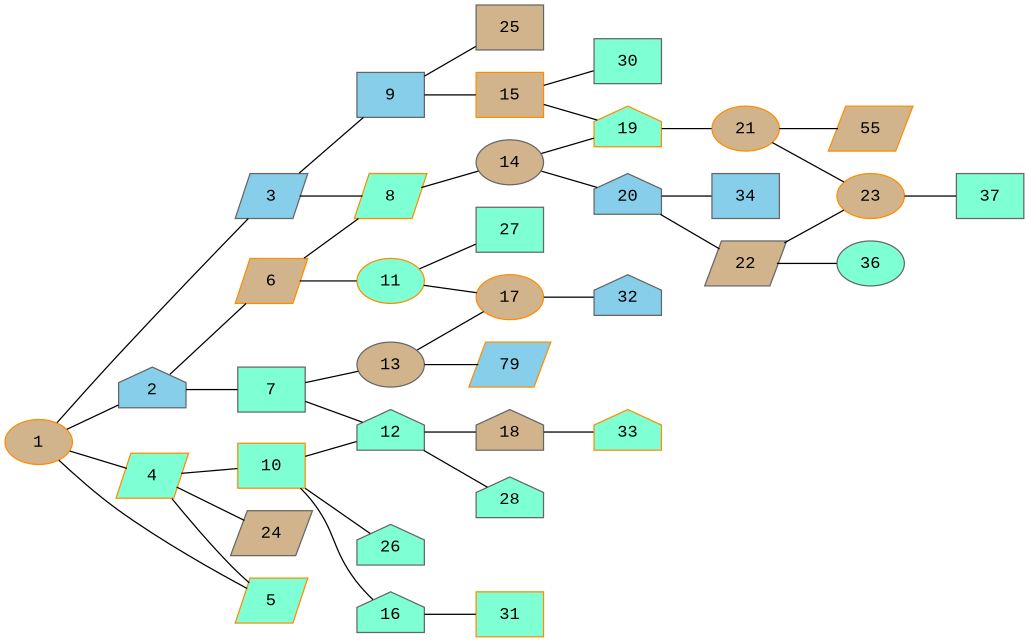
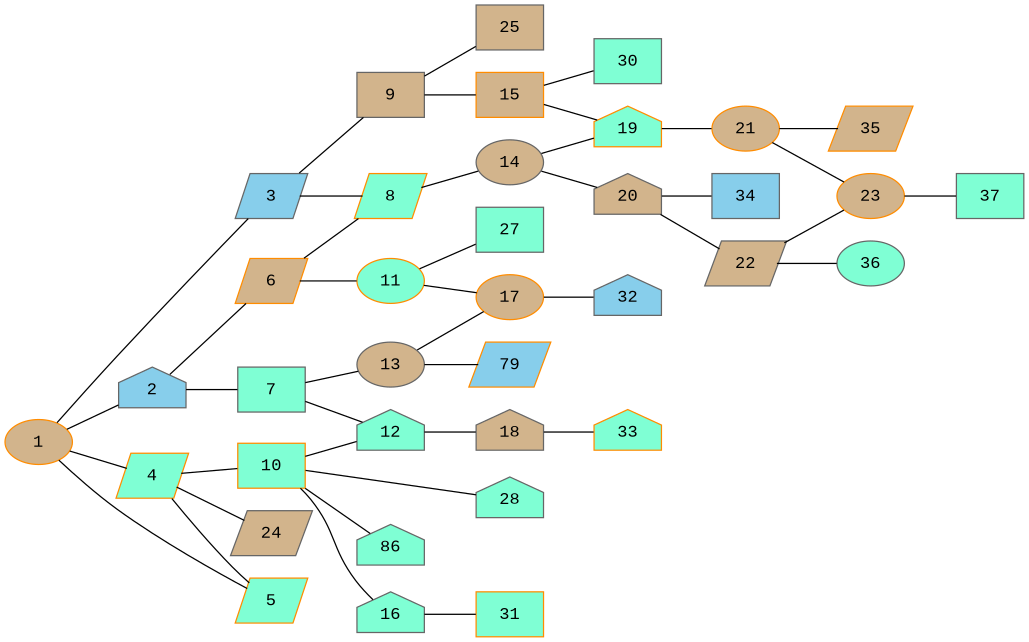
node "9": fillcolor skyblue -> tan
node "55": label "55" -> "35"
node "20": fillcolor skyblue -> tan
edge "12" -- "28": now "10" -- "28"
node "26": label "26" -> "86"
